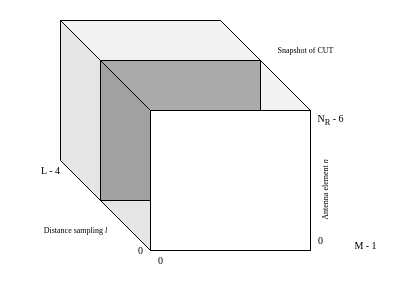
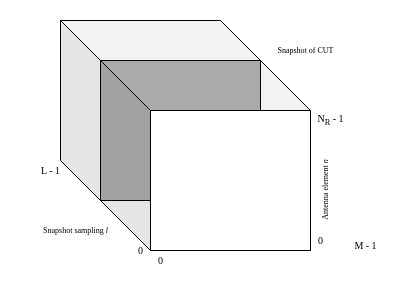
node "NR - 6": label "NR - 6" -> "NR - 1"
node "L - 4": label "L - 4" -> "L - 1"
node "Distance sampling l": label "Distance sampling l" -> "Snapshot sampling l"
